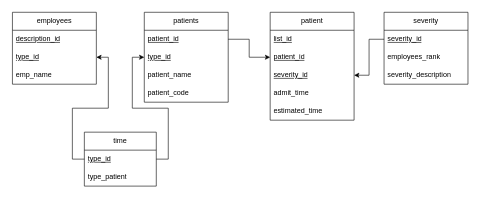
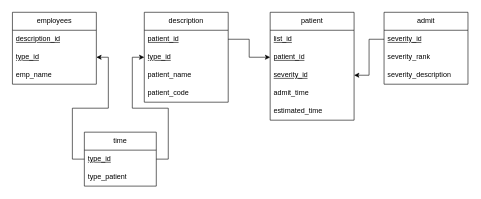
node "patients": label "patients" -> "description"
node "severity": label "severity" -> "admit"
node "employees_rank": label "employees_rank" -> "severity_rank"
